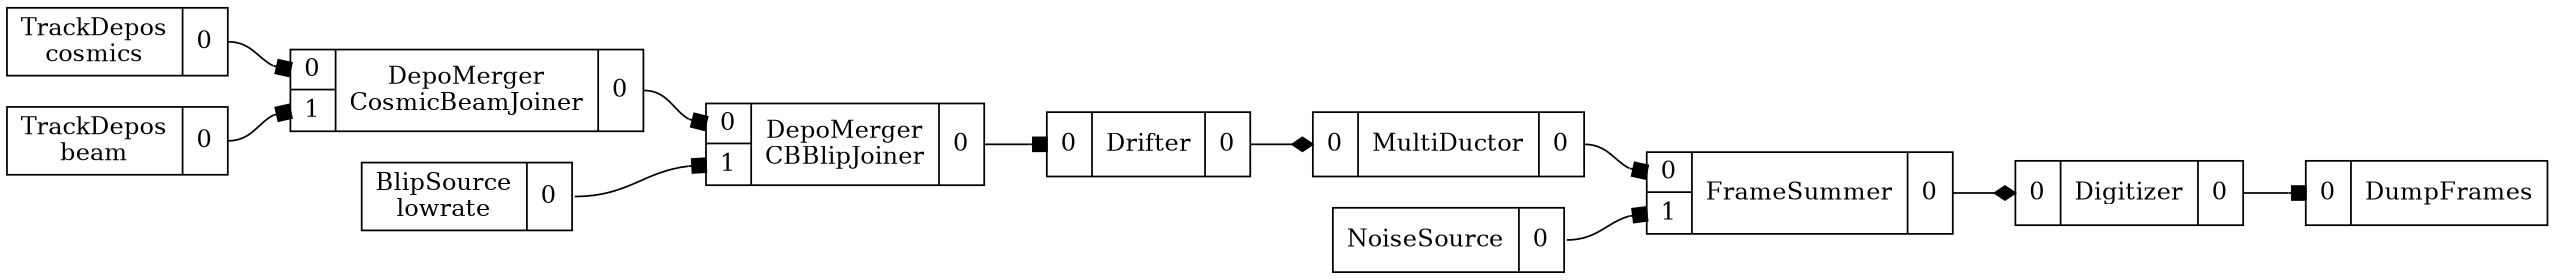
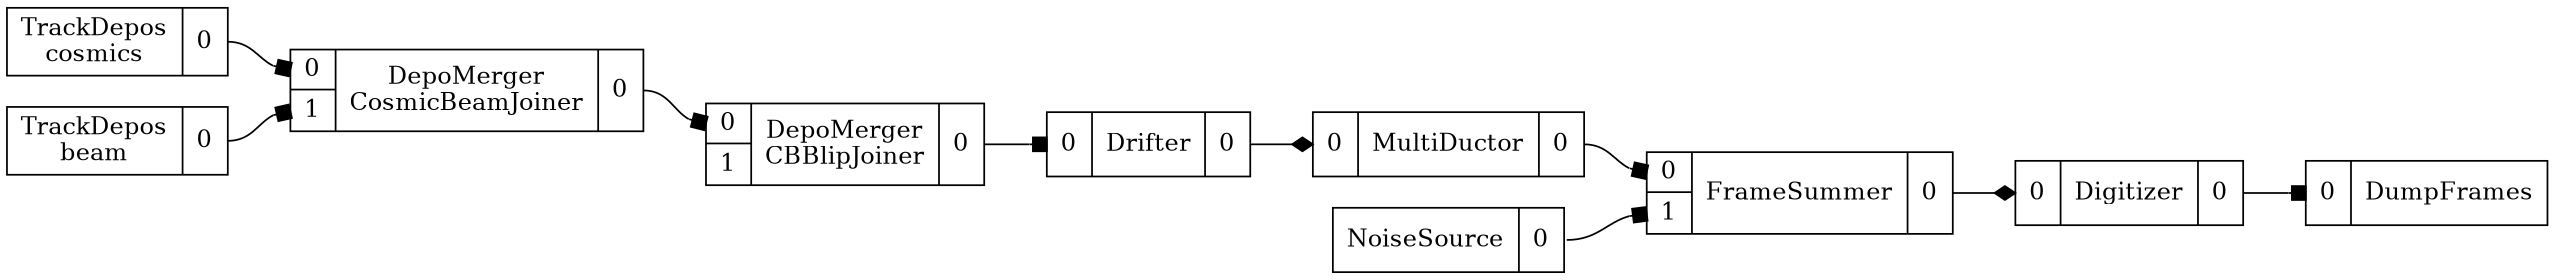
node "BlipSource": removed
